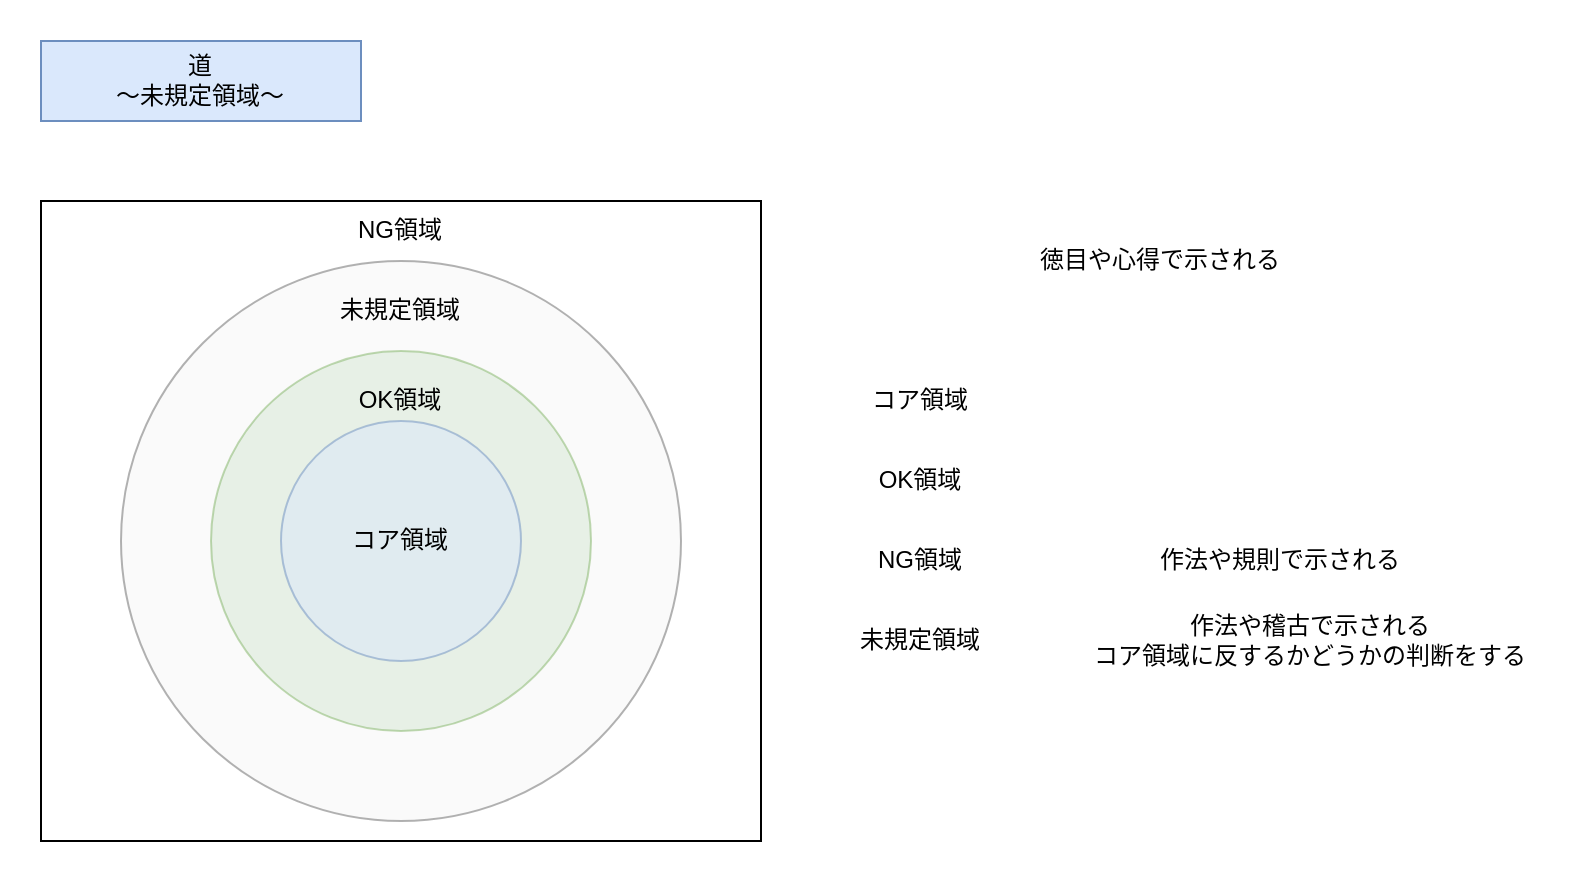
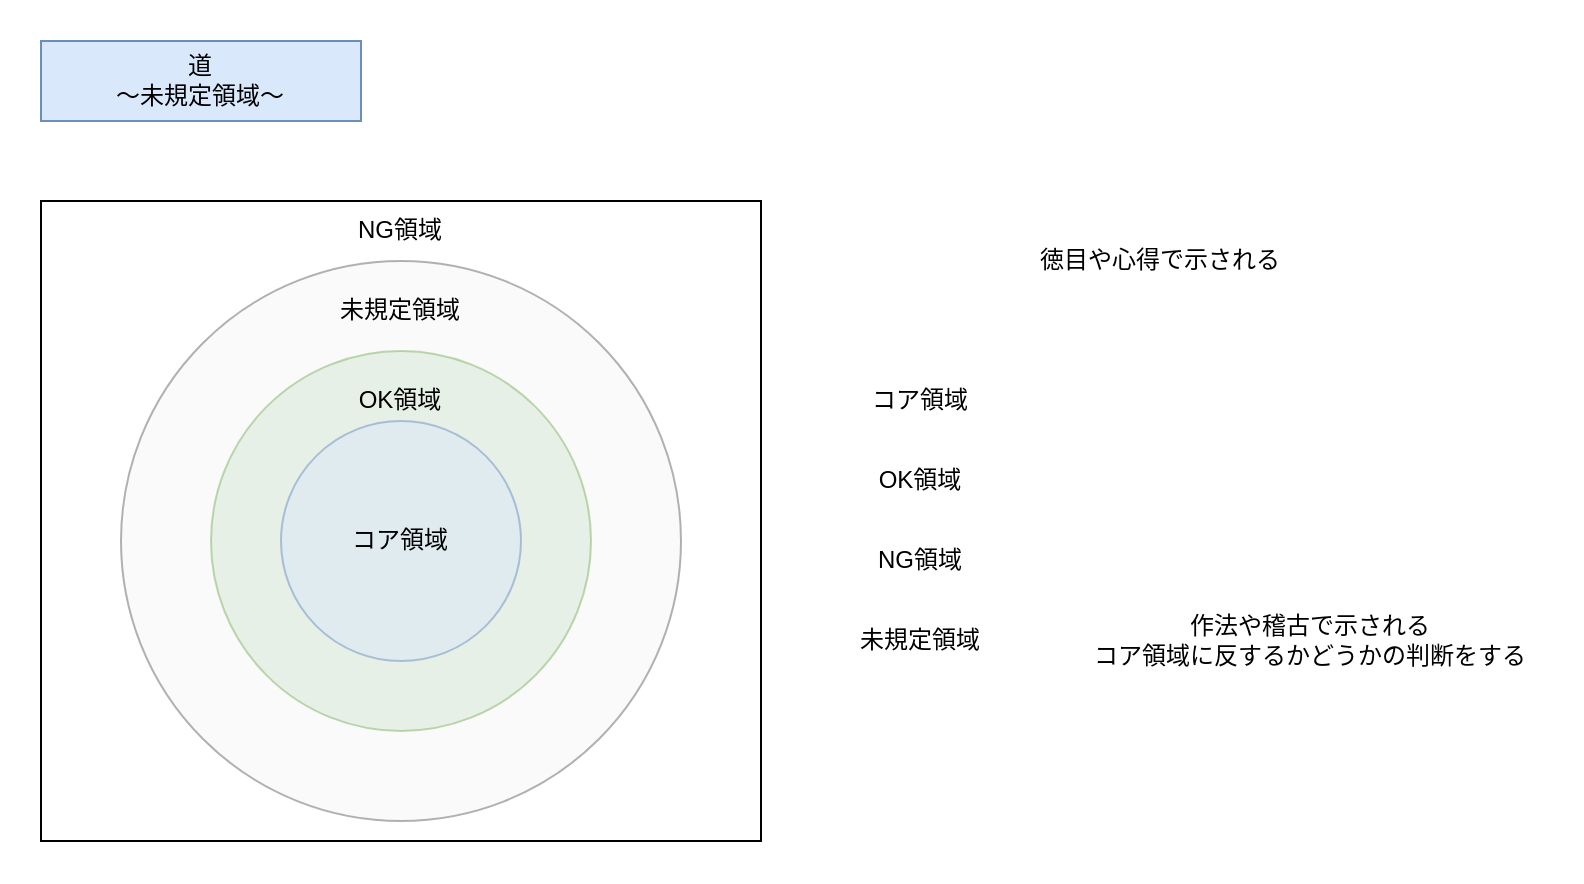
node "作法や規則で示される": removed
